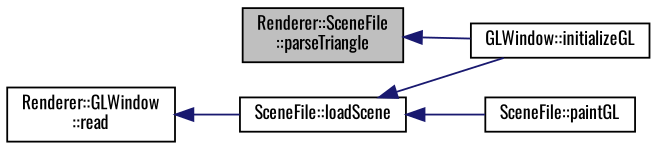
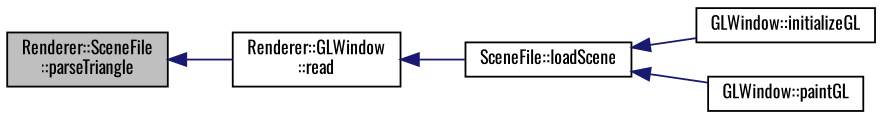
edge "GLWindow::initializeGL" -> "Renderer::SceneFile ::parseTriangle": now "Renderer::GLWindow ::read" -> "Renderer::SceneFile ::parseTriangle"
node "SceneFile::paintGL": label "SceneFile::paintGL" -> "GLWindow::paintGL"
